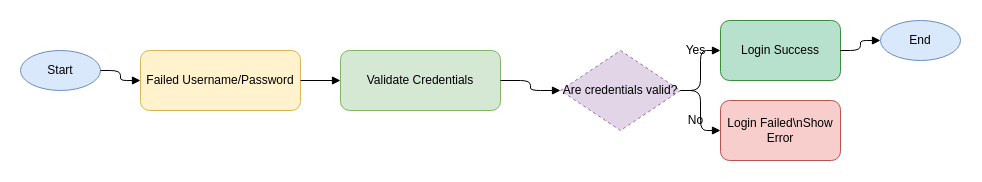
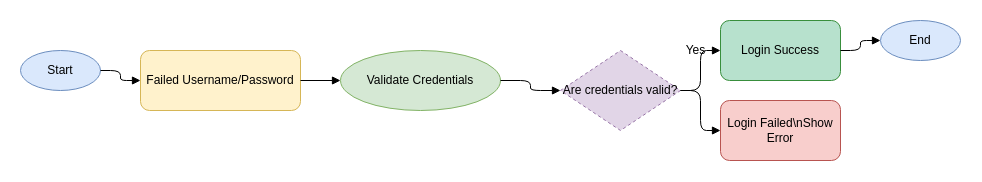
node "Validate Credentials": shape rounded rectangle -> ellipse
node "No": removed
